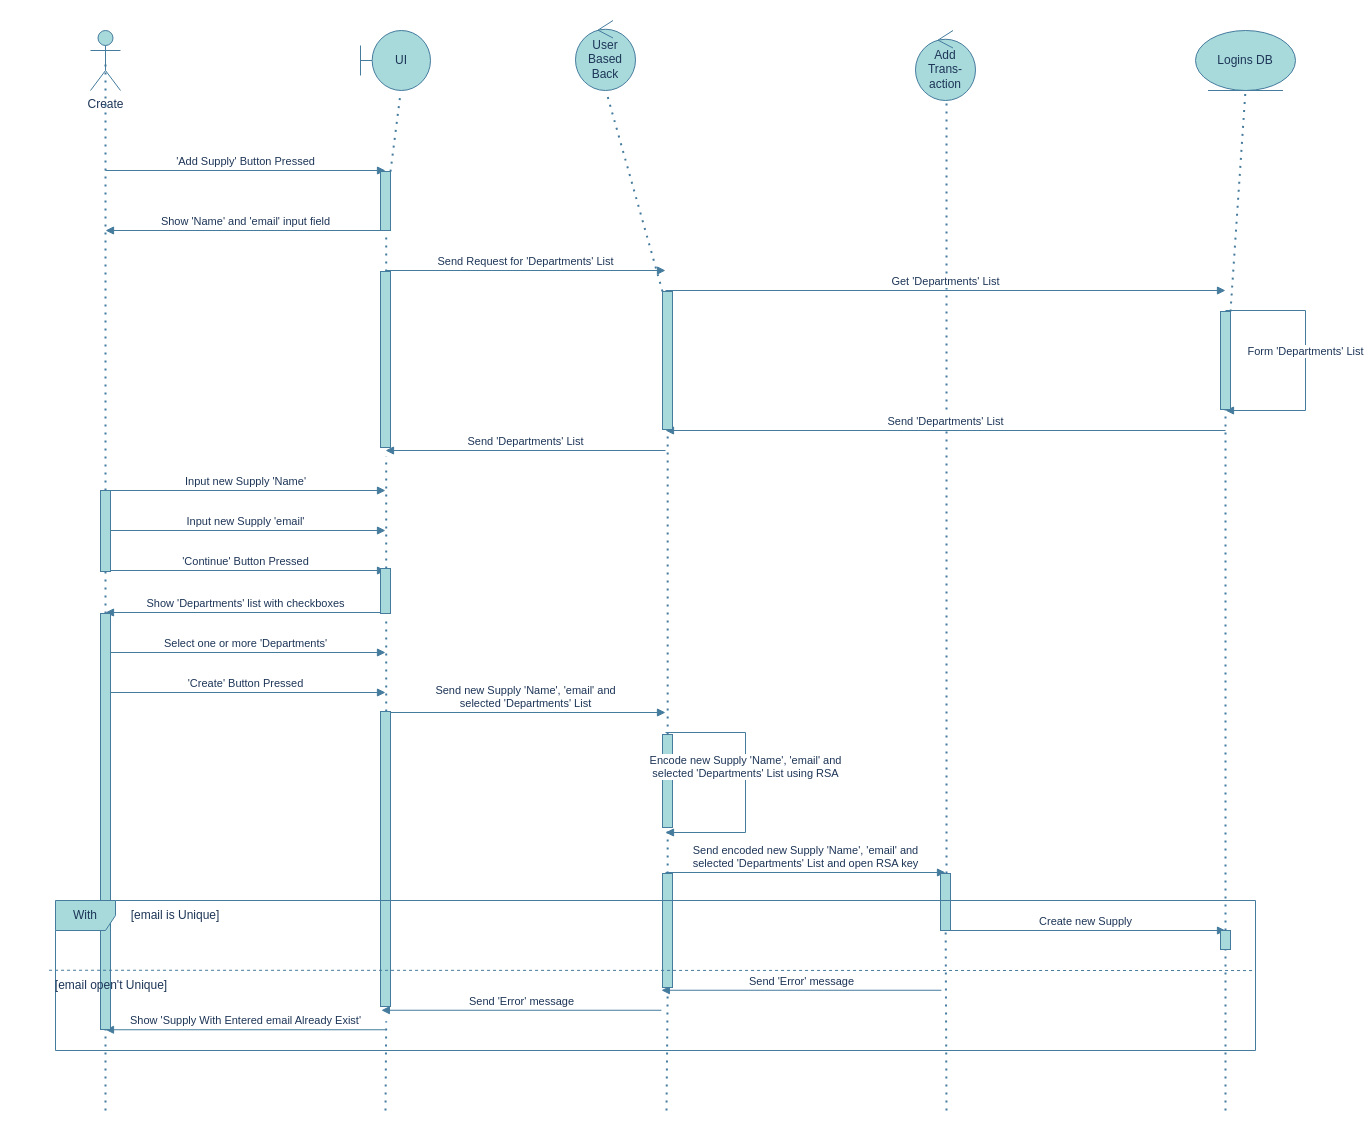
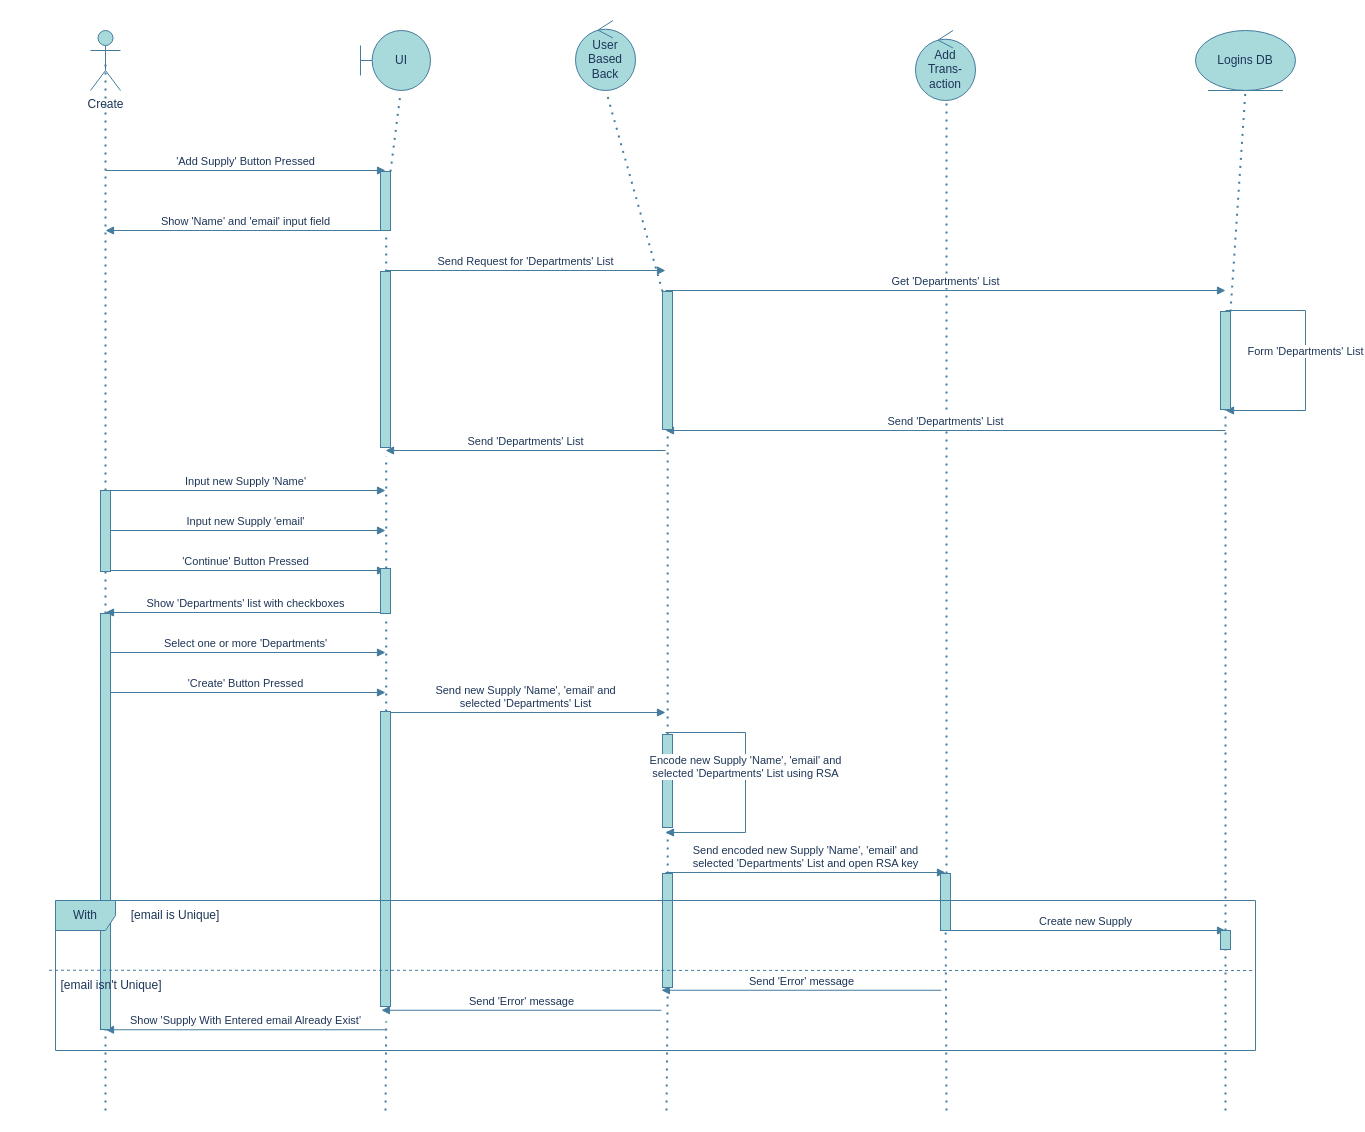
node "[email open't Unique]": label "[email open't Unique]" -> "[email isn't Unique]"
